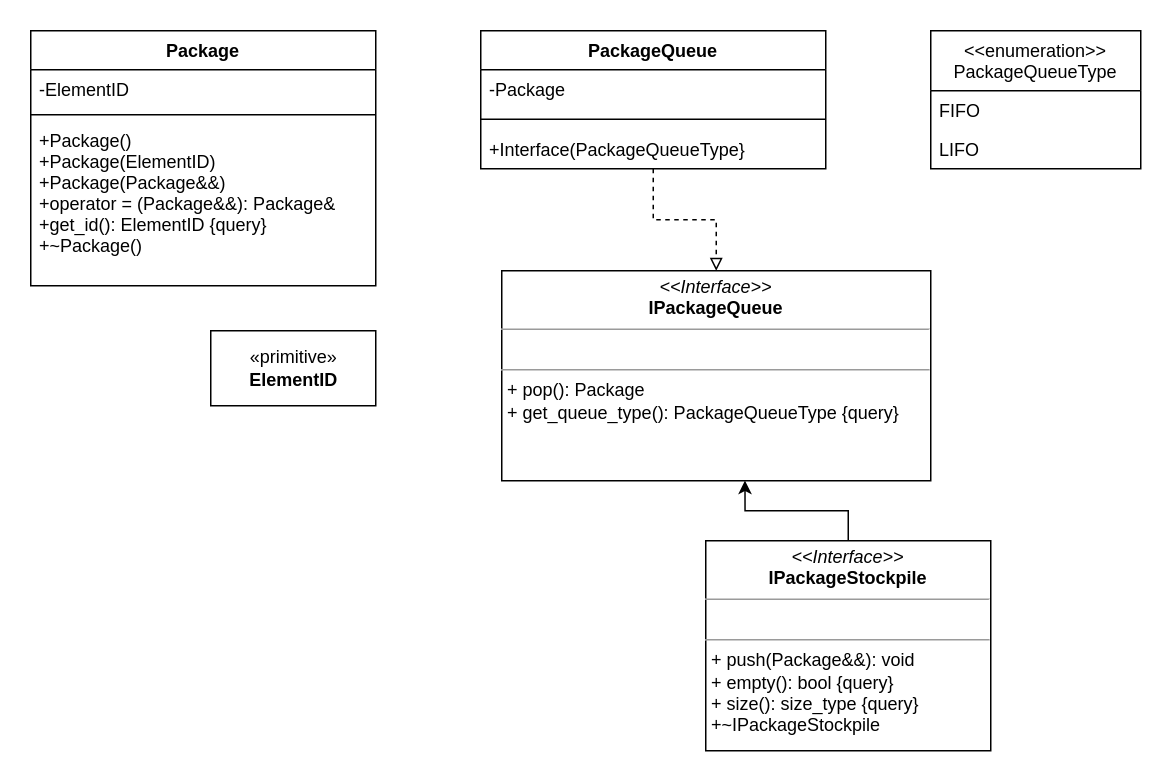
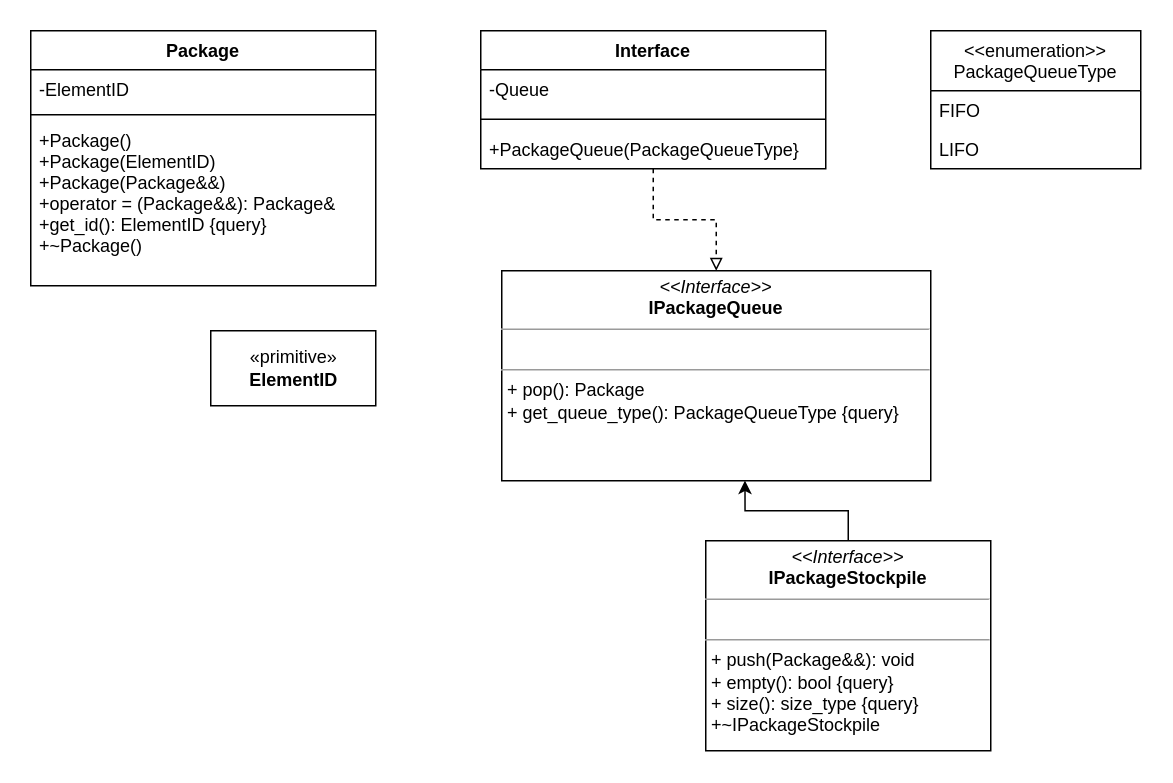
node "PackageQueue": label "PackageQueue" -> "Interface"
node "-Package": label "-Package" -> "-Queue"
node "+Interface(PackageQueueType}": label "+Interface(PackageQueueType}" -> "+PackageQueue(PackageQueueType}"
